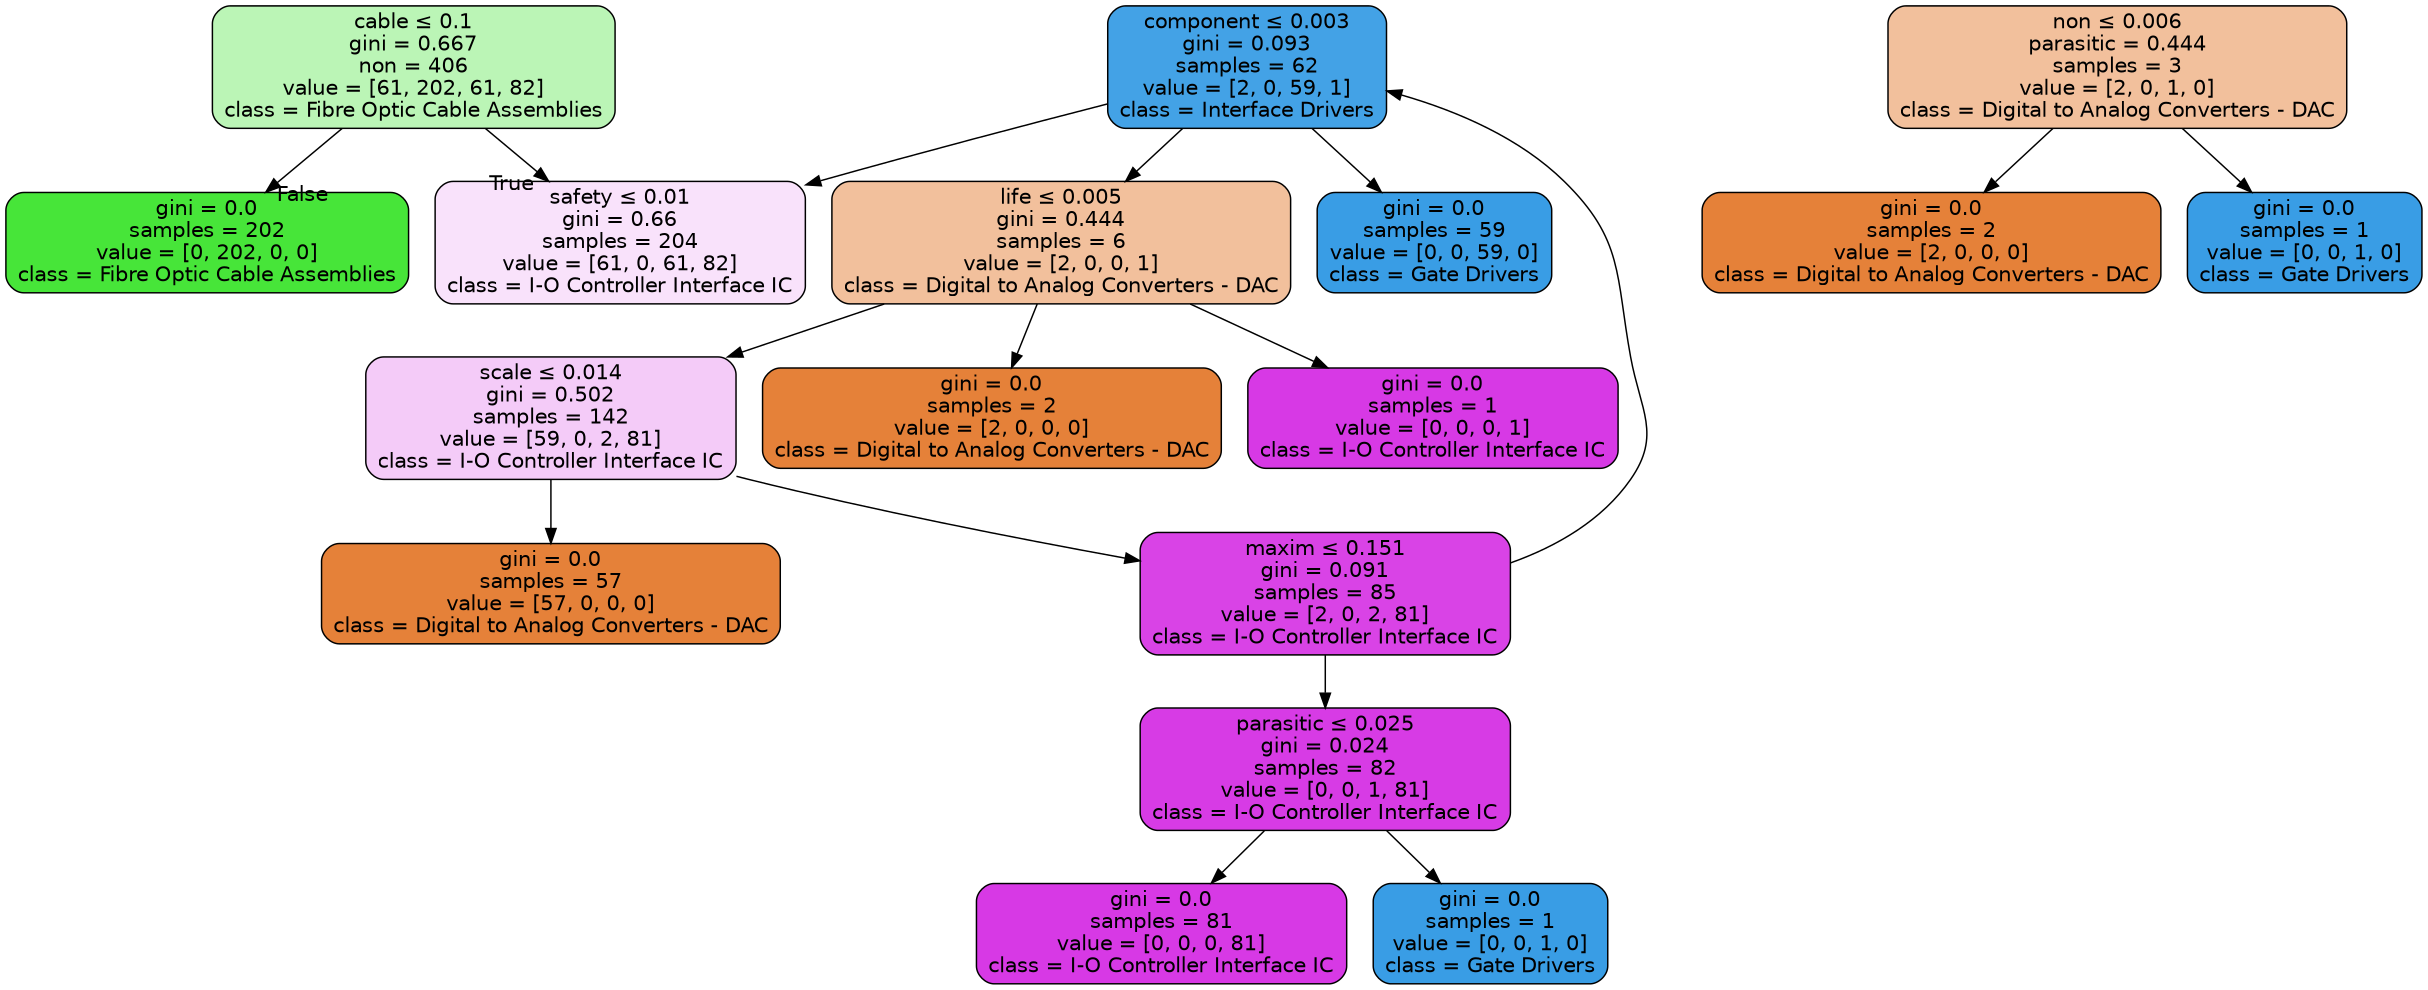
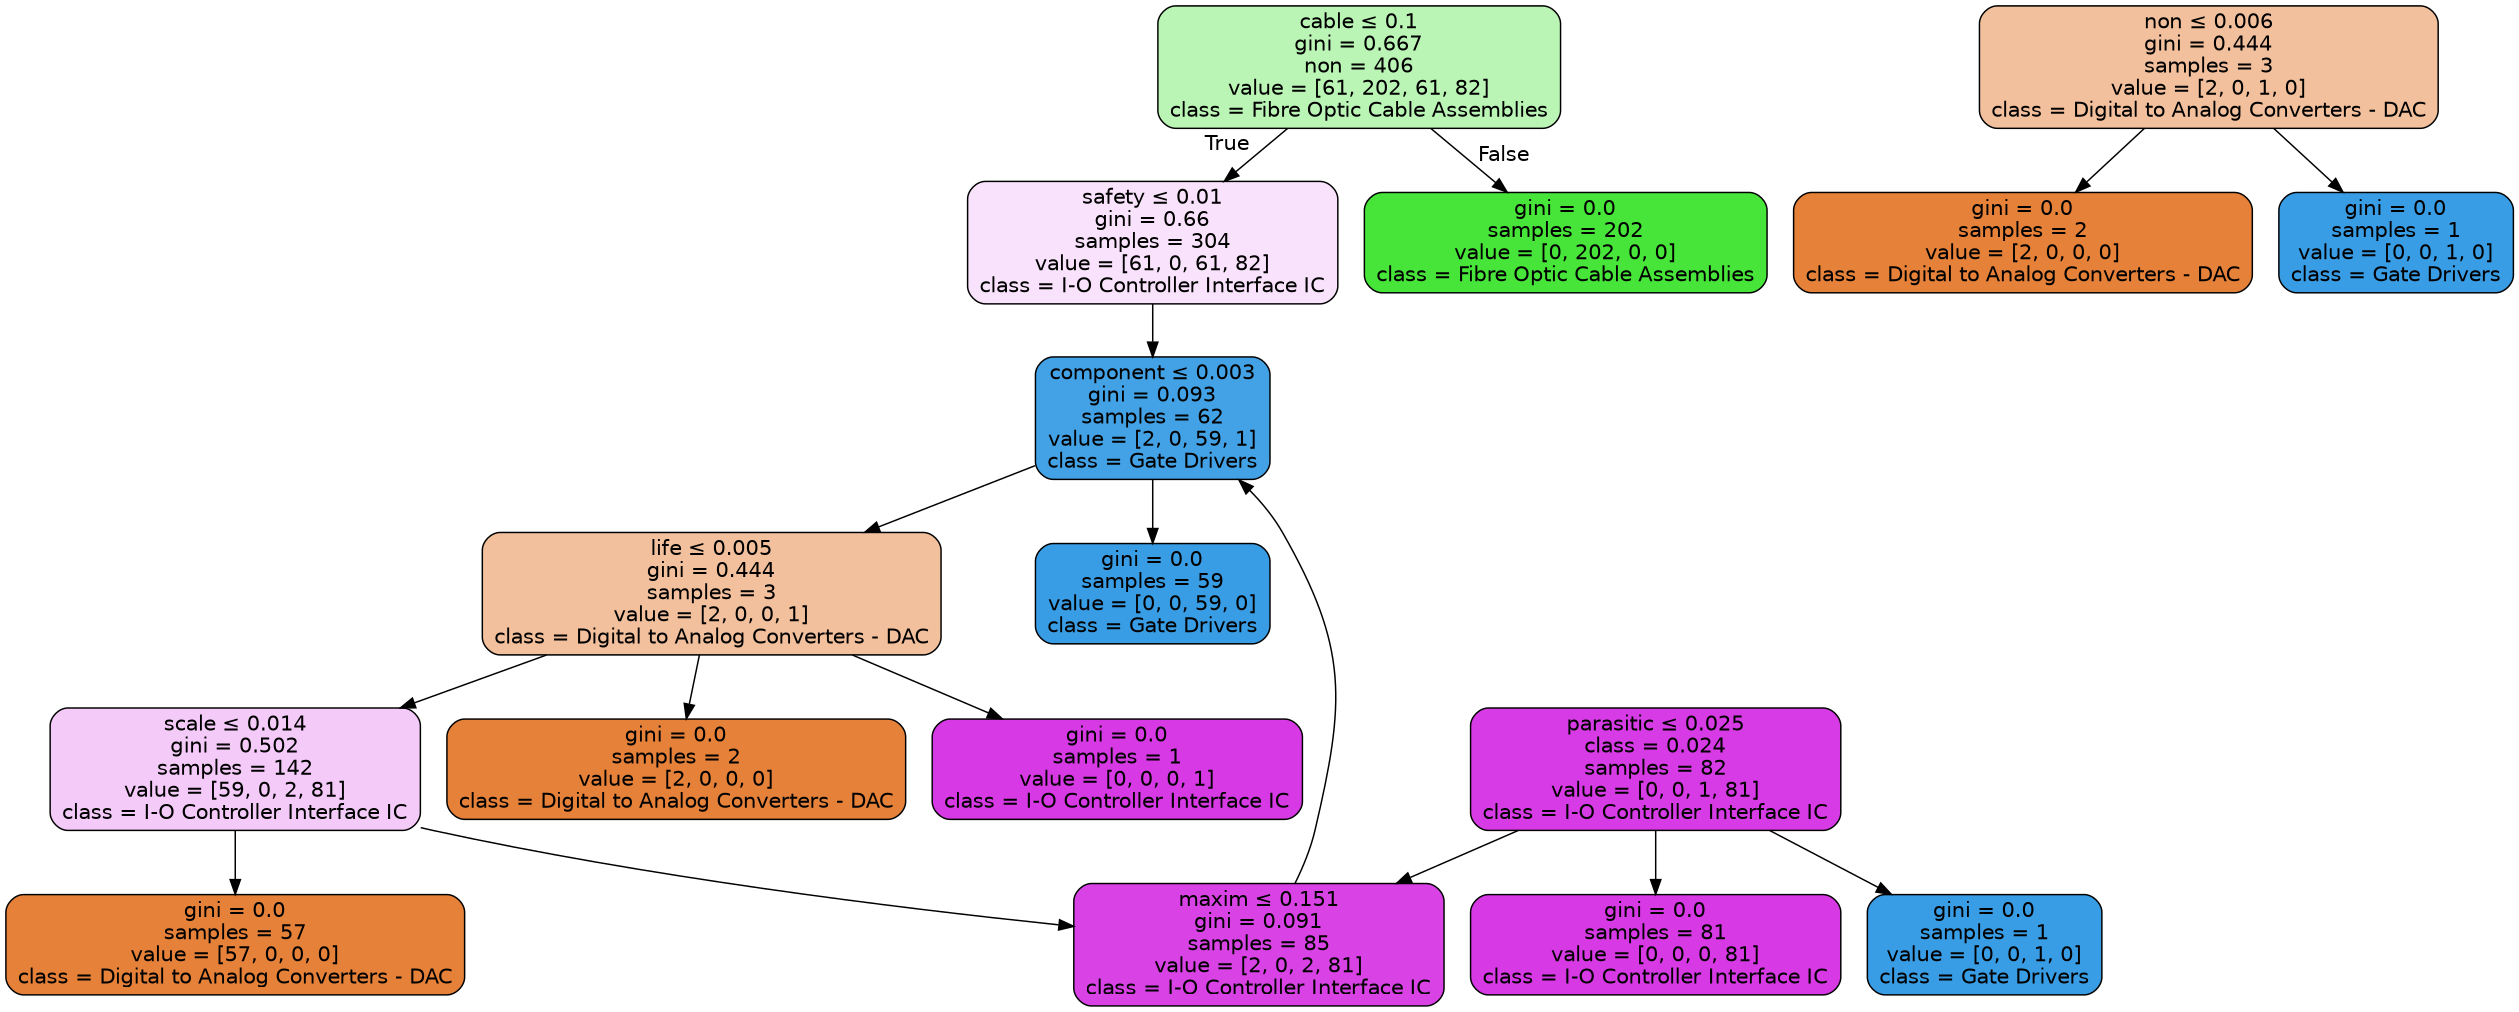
node "non ≤ 0.006": text "parasitic = 0.444" -> "gini = 0.444"
node "component ≤ 0.003": text "class = Interface Drivers" -> "class = Gate Drivers"
edge "component ≤ 0.003" -> "safety ≤ 0.01": reversed
node "safety ≤ 0.01": text "samples = 204" -> "samples = 304"
node "life ≤ 0.005": text "samples = 6" -> "samples = 3"
edge "maxim ≤ 0.151" -> "parasitic ≤ 0.025": reversed
node "parasitic ≤ 0.025": text "gini = 0.024" -> "class = 0.024"
